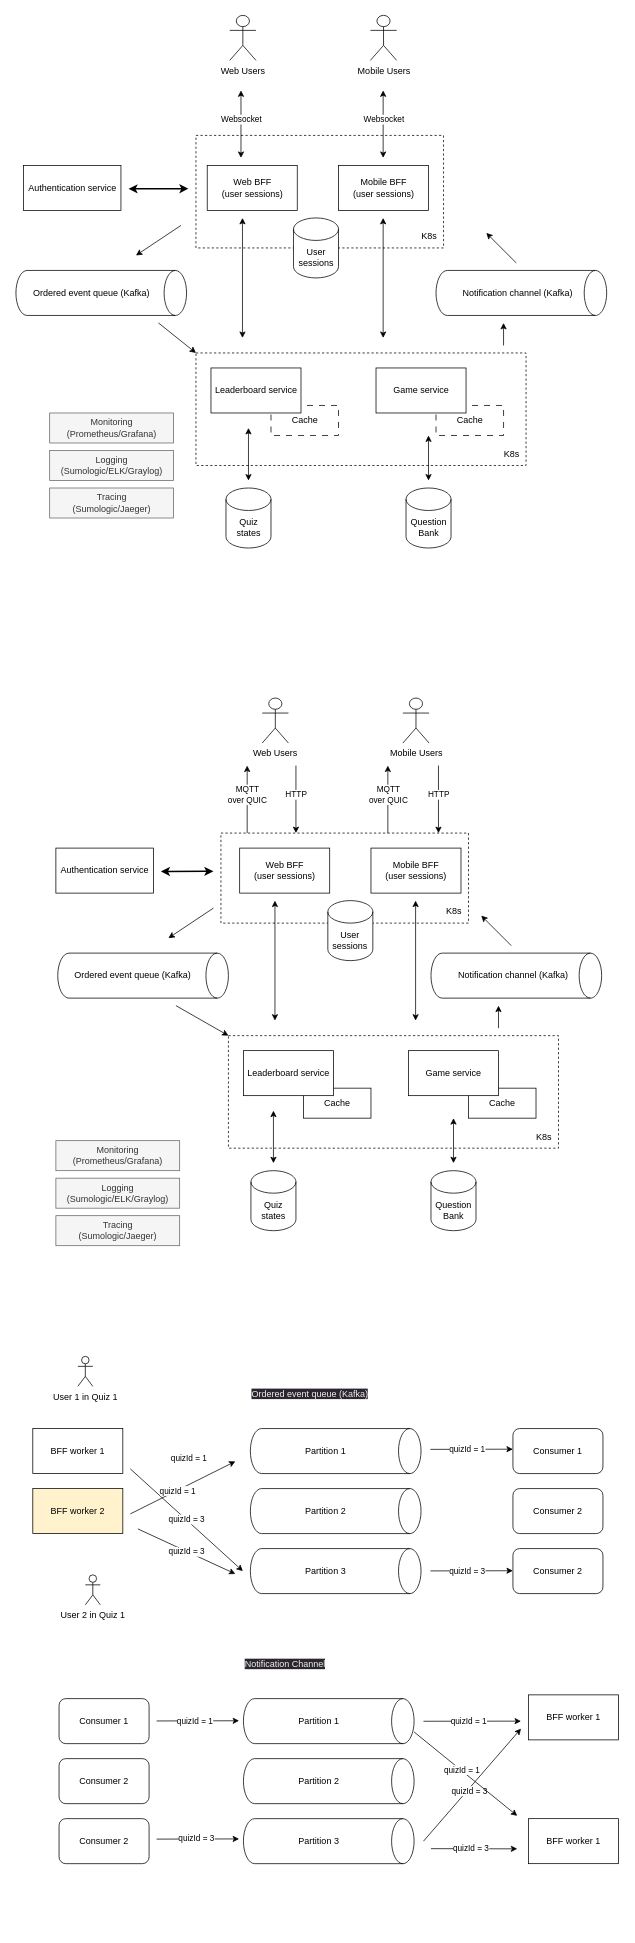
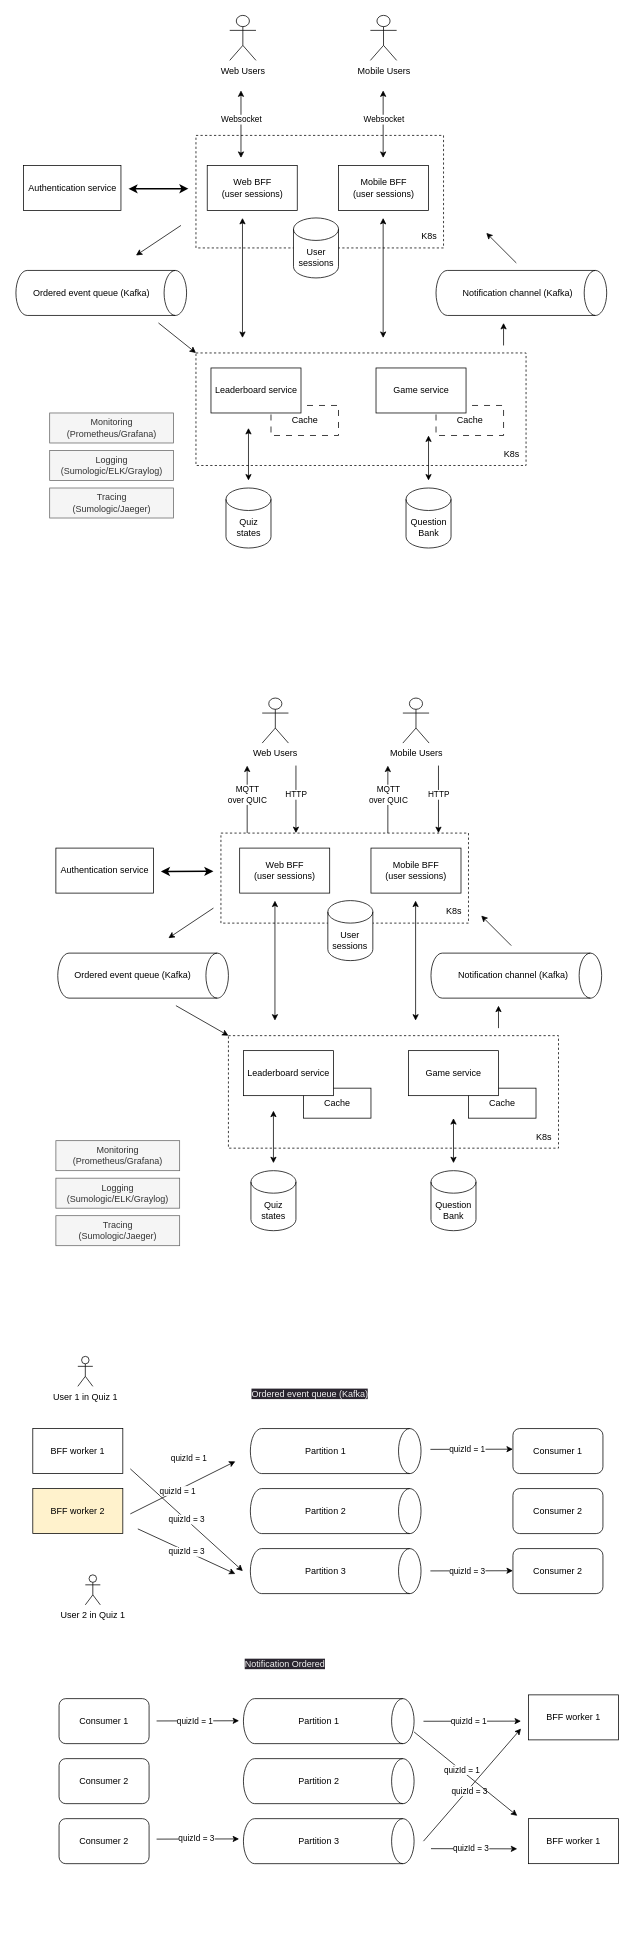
node "Notification Channel": label "Notification Channel" -> "Notification Ordered"
